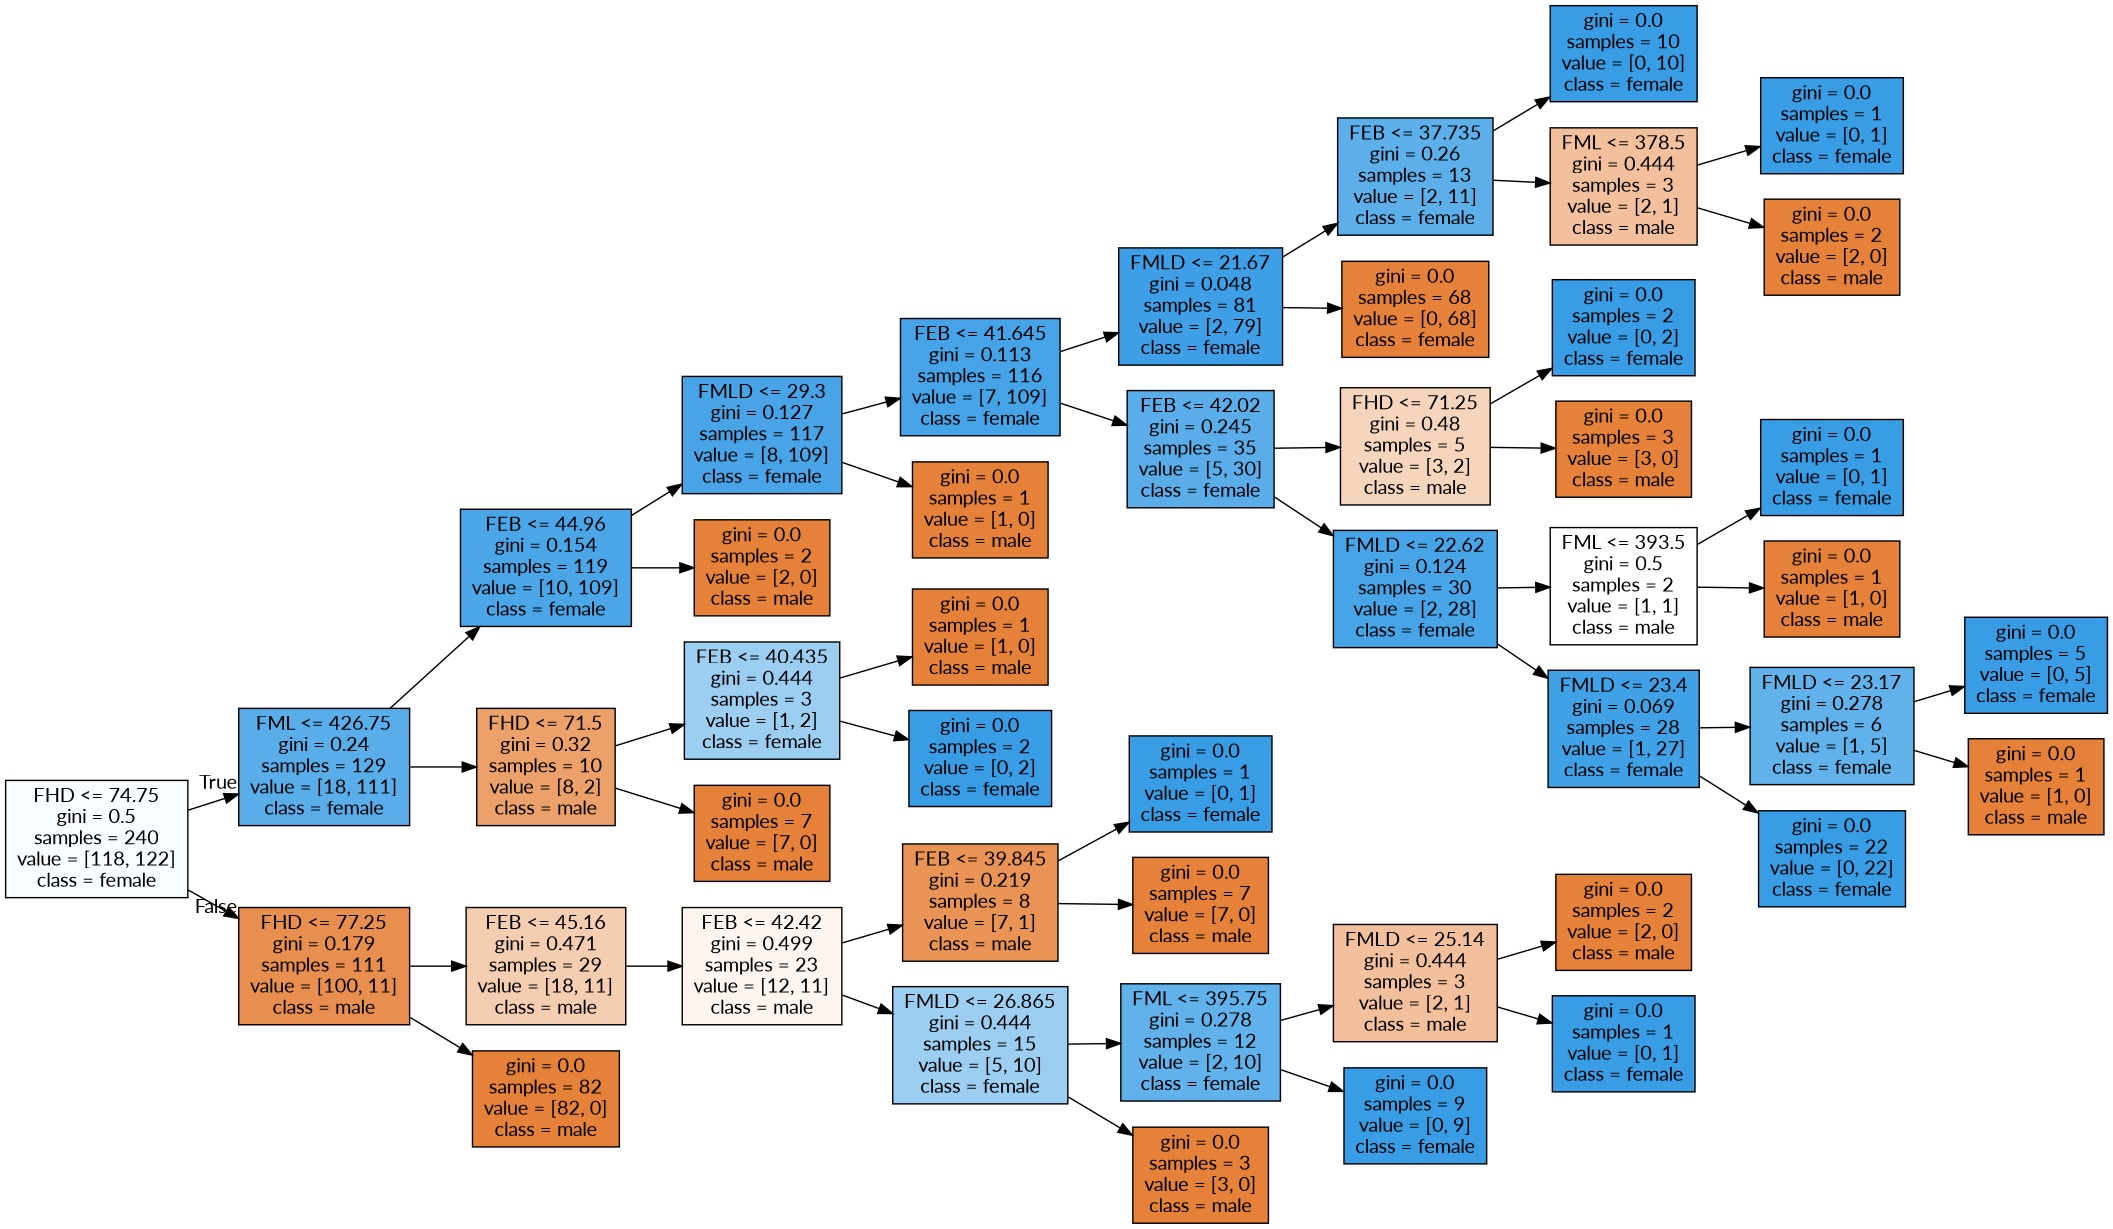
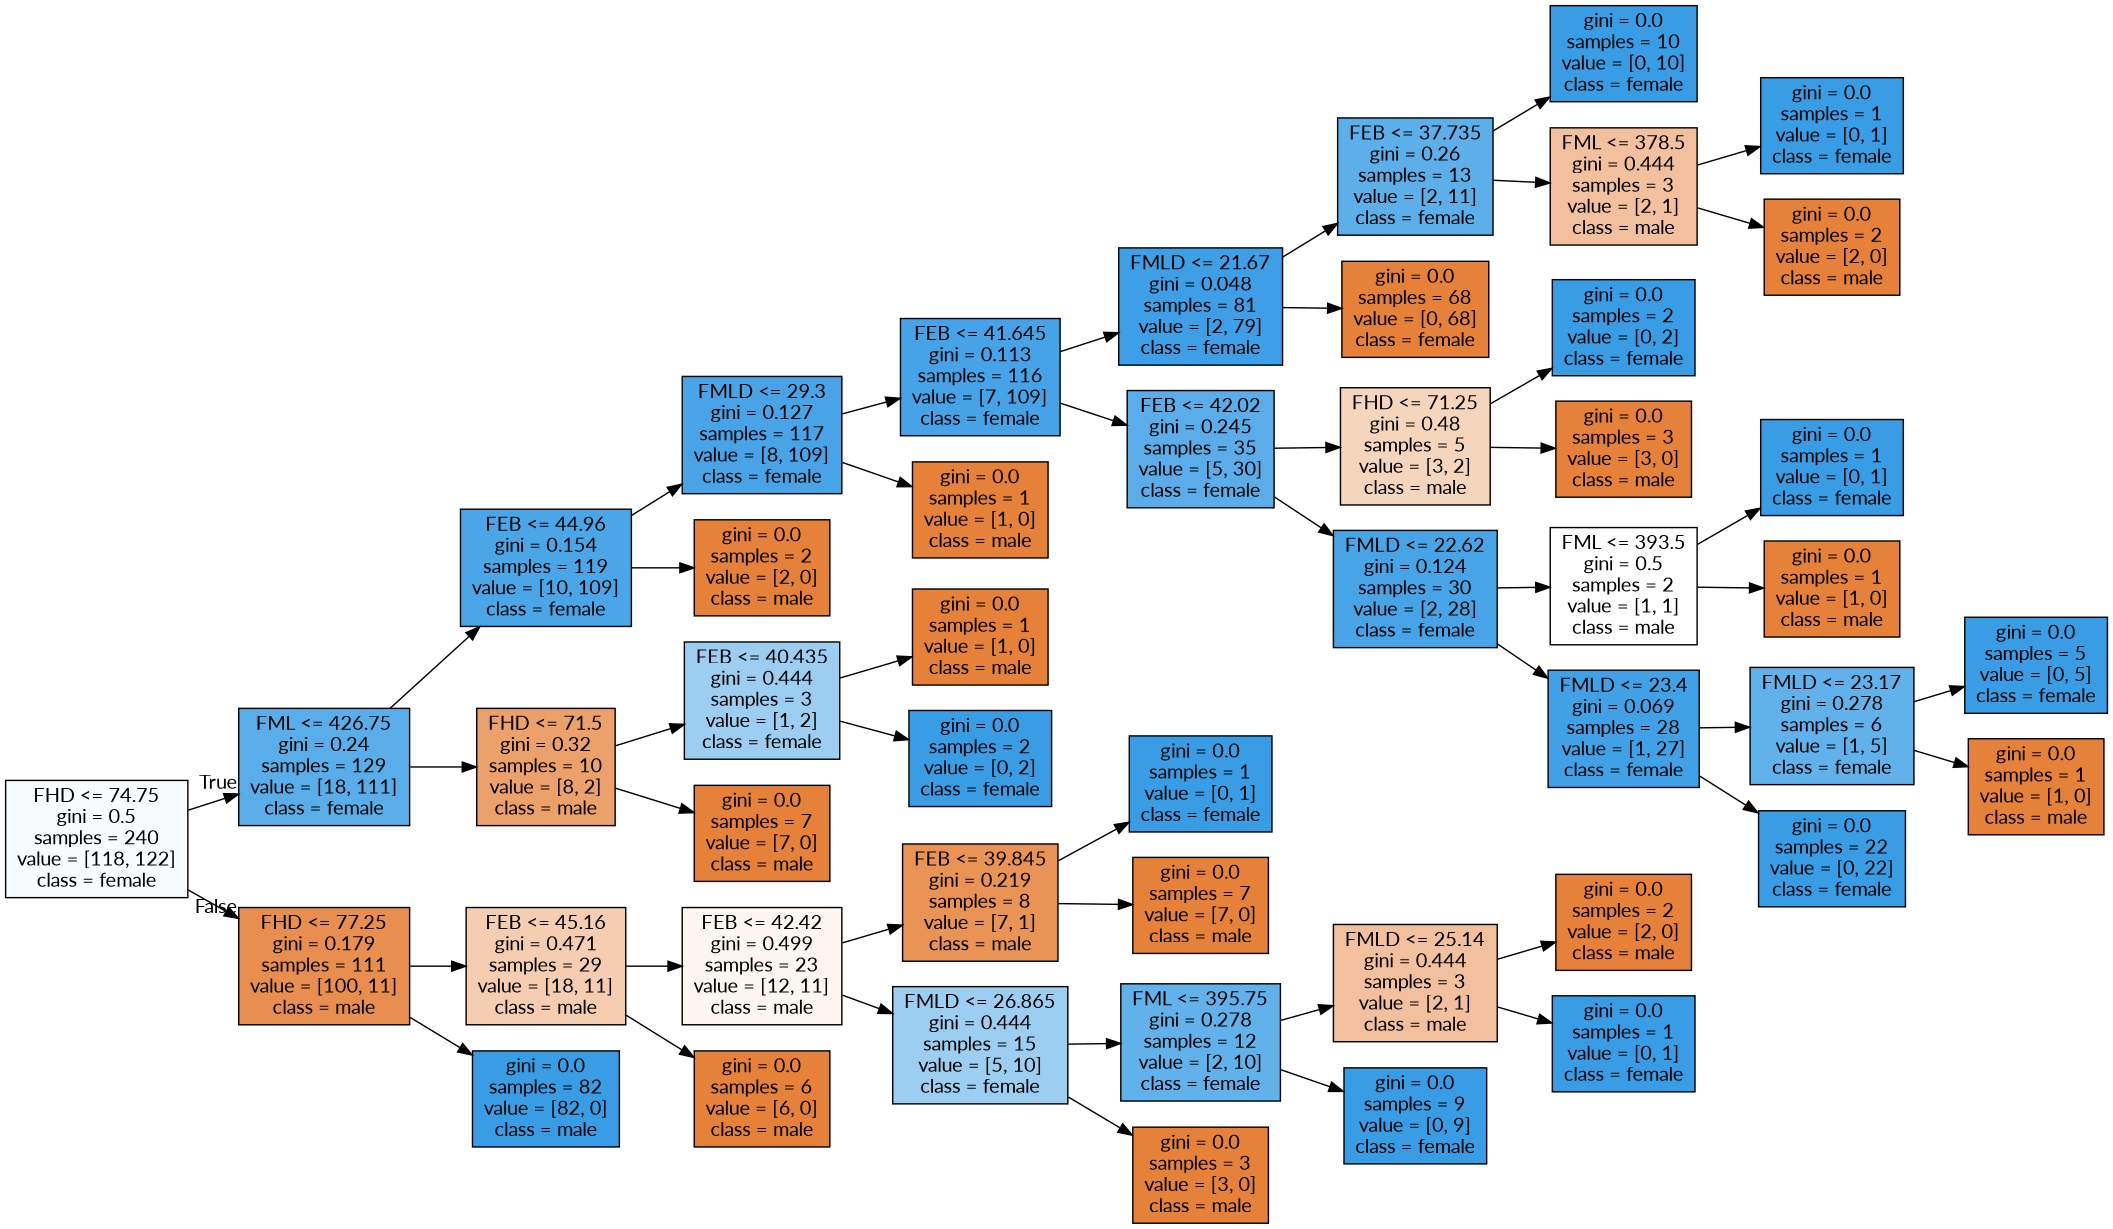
node "gini = 0.0 samples = 82 value = [82, 0] class = male": fillcolor #e58139 -> #399de5
node "gini = 0.0 samples = 6 value = [6, 0] class = male": added
